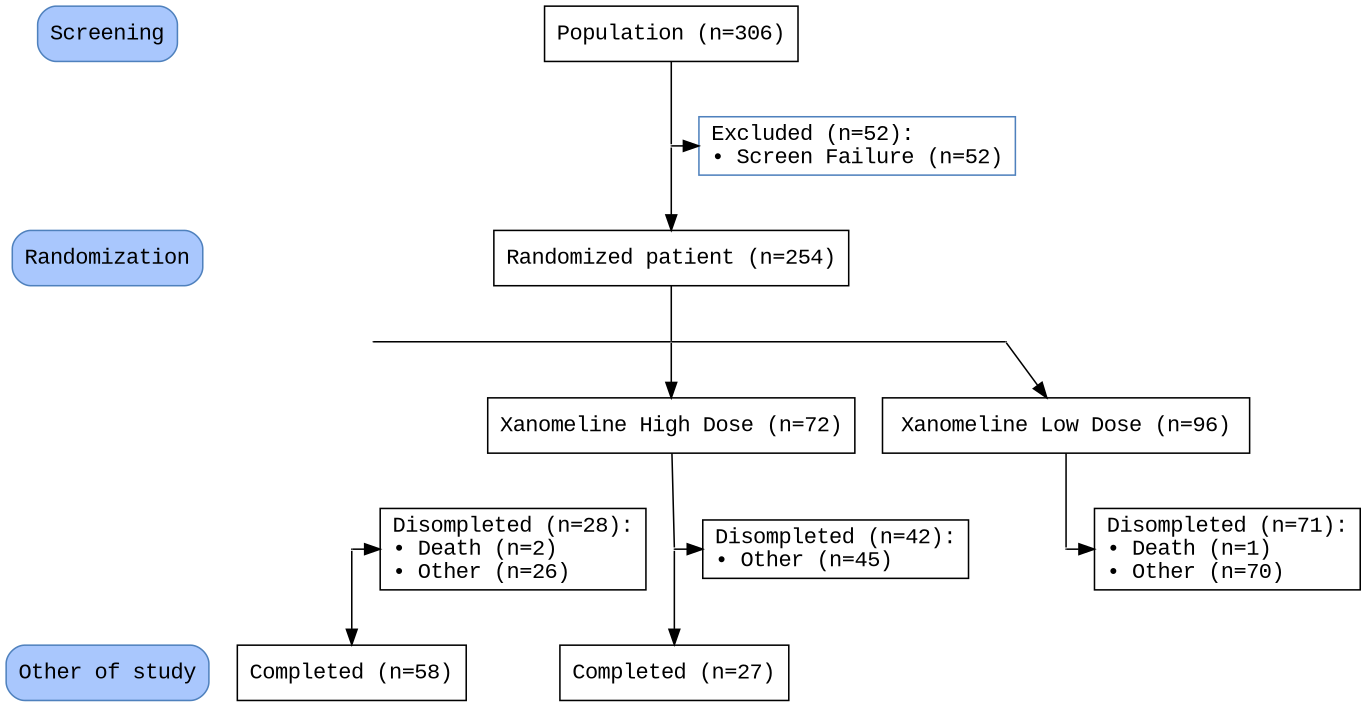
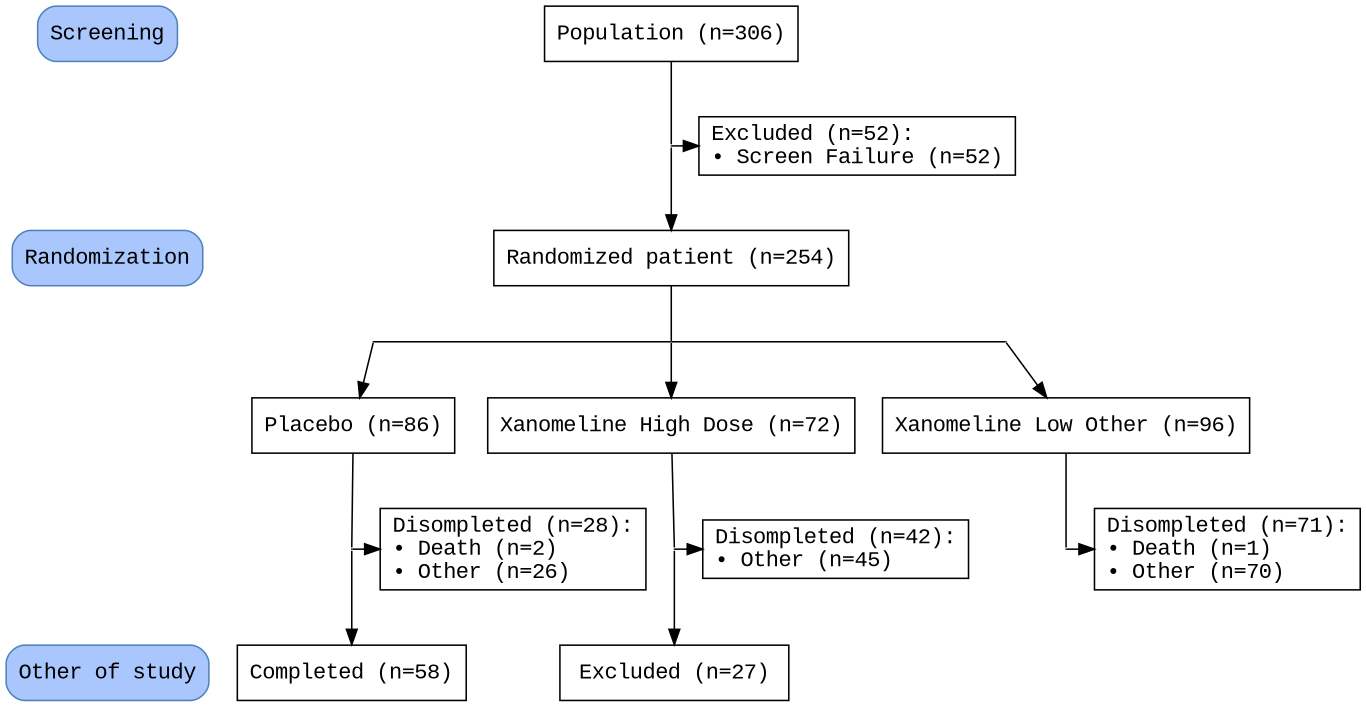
node "Excluded (n=52): • Screen Failure (n=52)": color #4f81bd -> black
node "Placebo (n=86)": added
node "Xanomeline Low Dose (n=96)": label "Xanomeline Low Dose (n=96)" -> "Xanomeline Low Other (n=96)"
node "Completed (n=27)": label "Completed (n=27)" -> "Excluded (n=27)"
